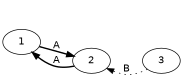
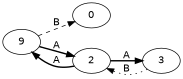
node "0": added
node "1": label "1" -> "9"
edge "2" -> "3": added, label "A"
